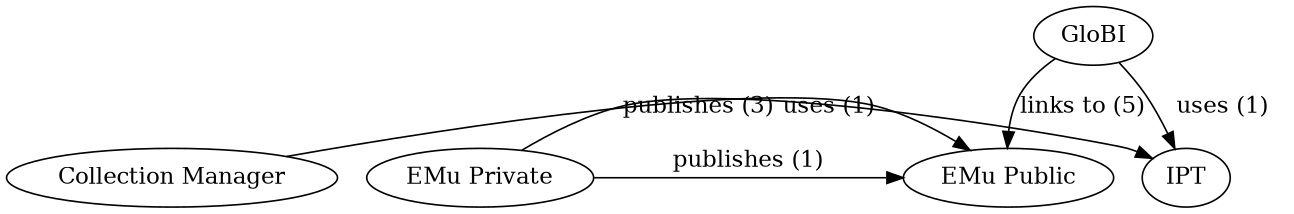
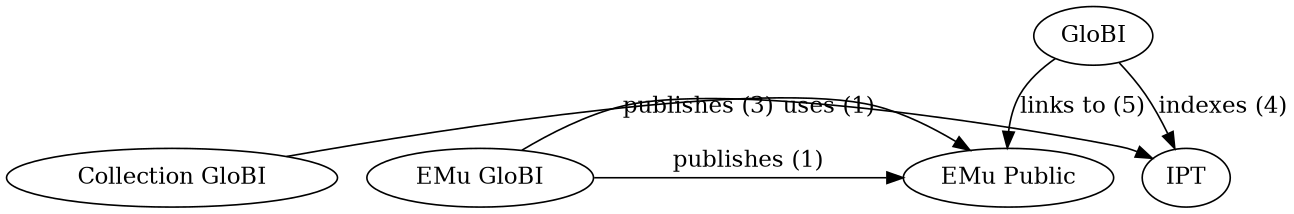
edge "GloBI" -> "IPT": label "uses (1)" -> "indexes (4)"
node "Collection Manager": label "Collection Manager" -> "Collection GloBI"
node "EMu Private": label "EMu Private" -> "EMu GloBI"
